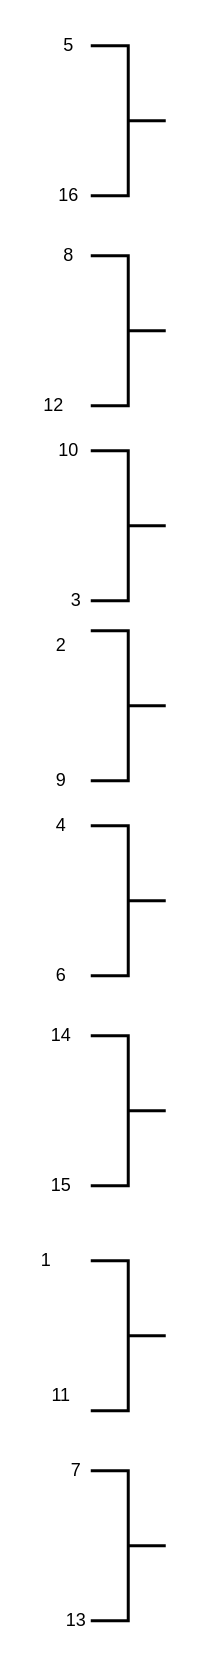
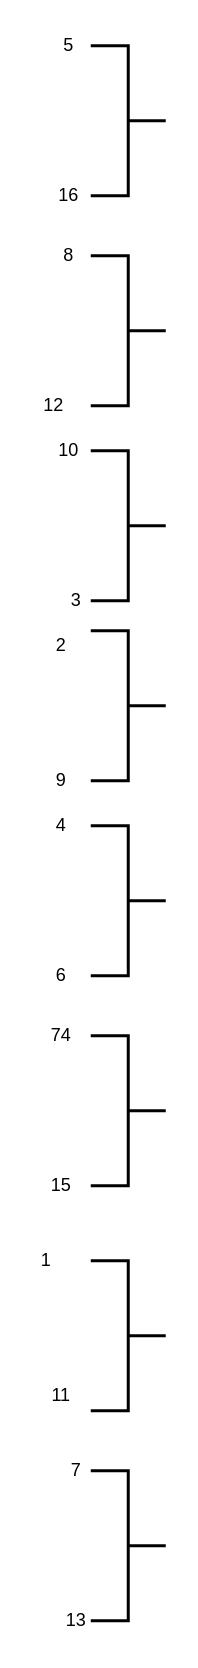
node "14": label "14" -> "74"
